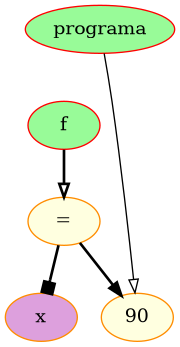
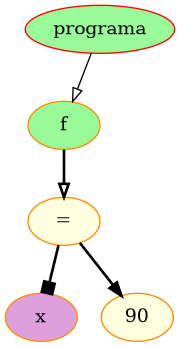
node "f": color red -> darkorange
edge "programa" -> "90": now "programa" -> "f"
